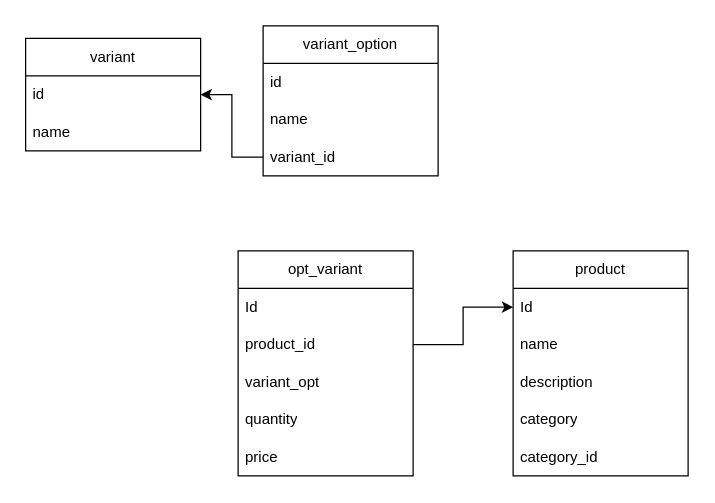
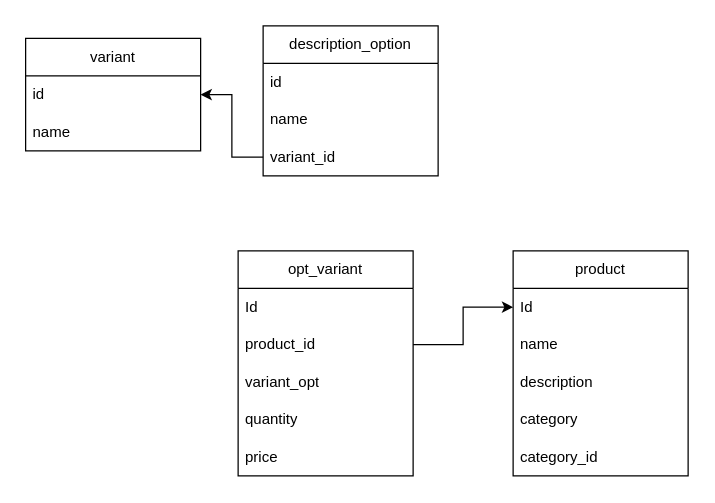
node "variant_option": label "variant_option" -> "description_option"
